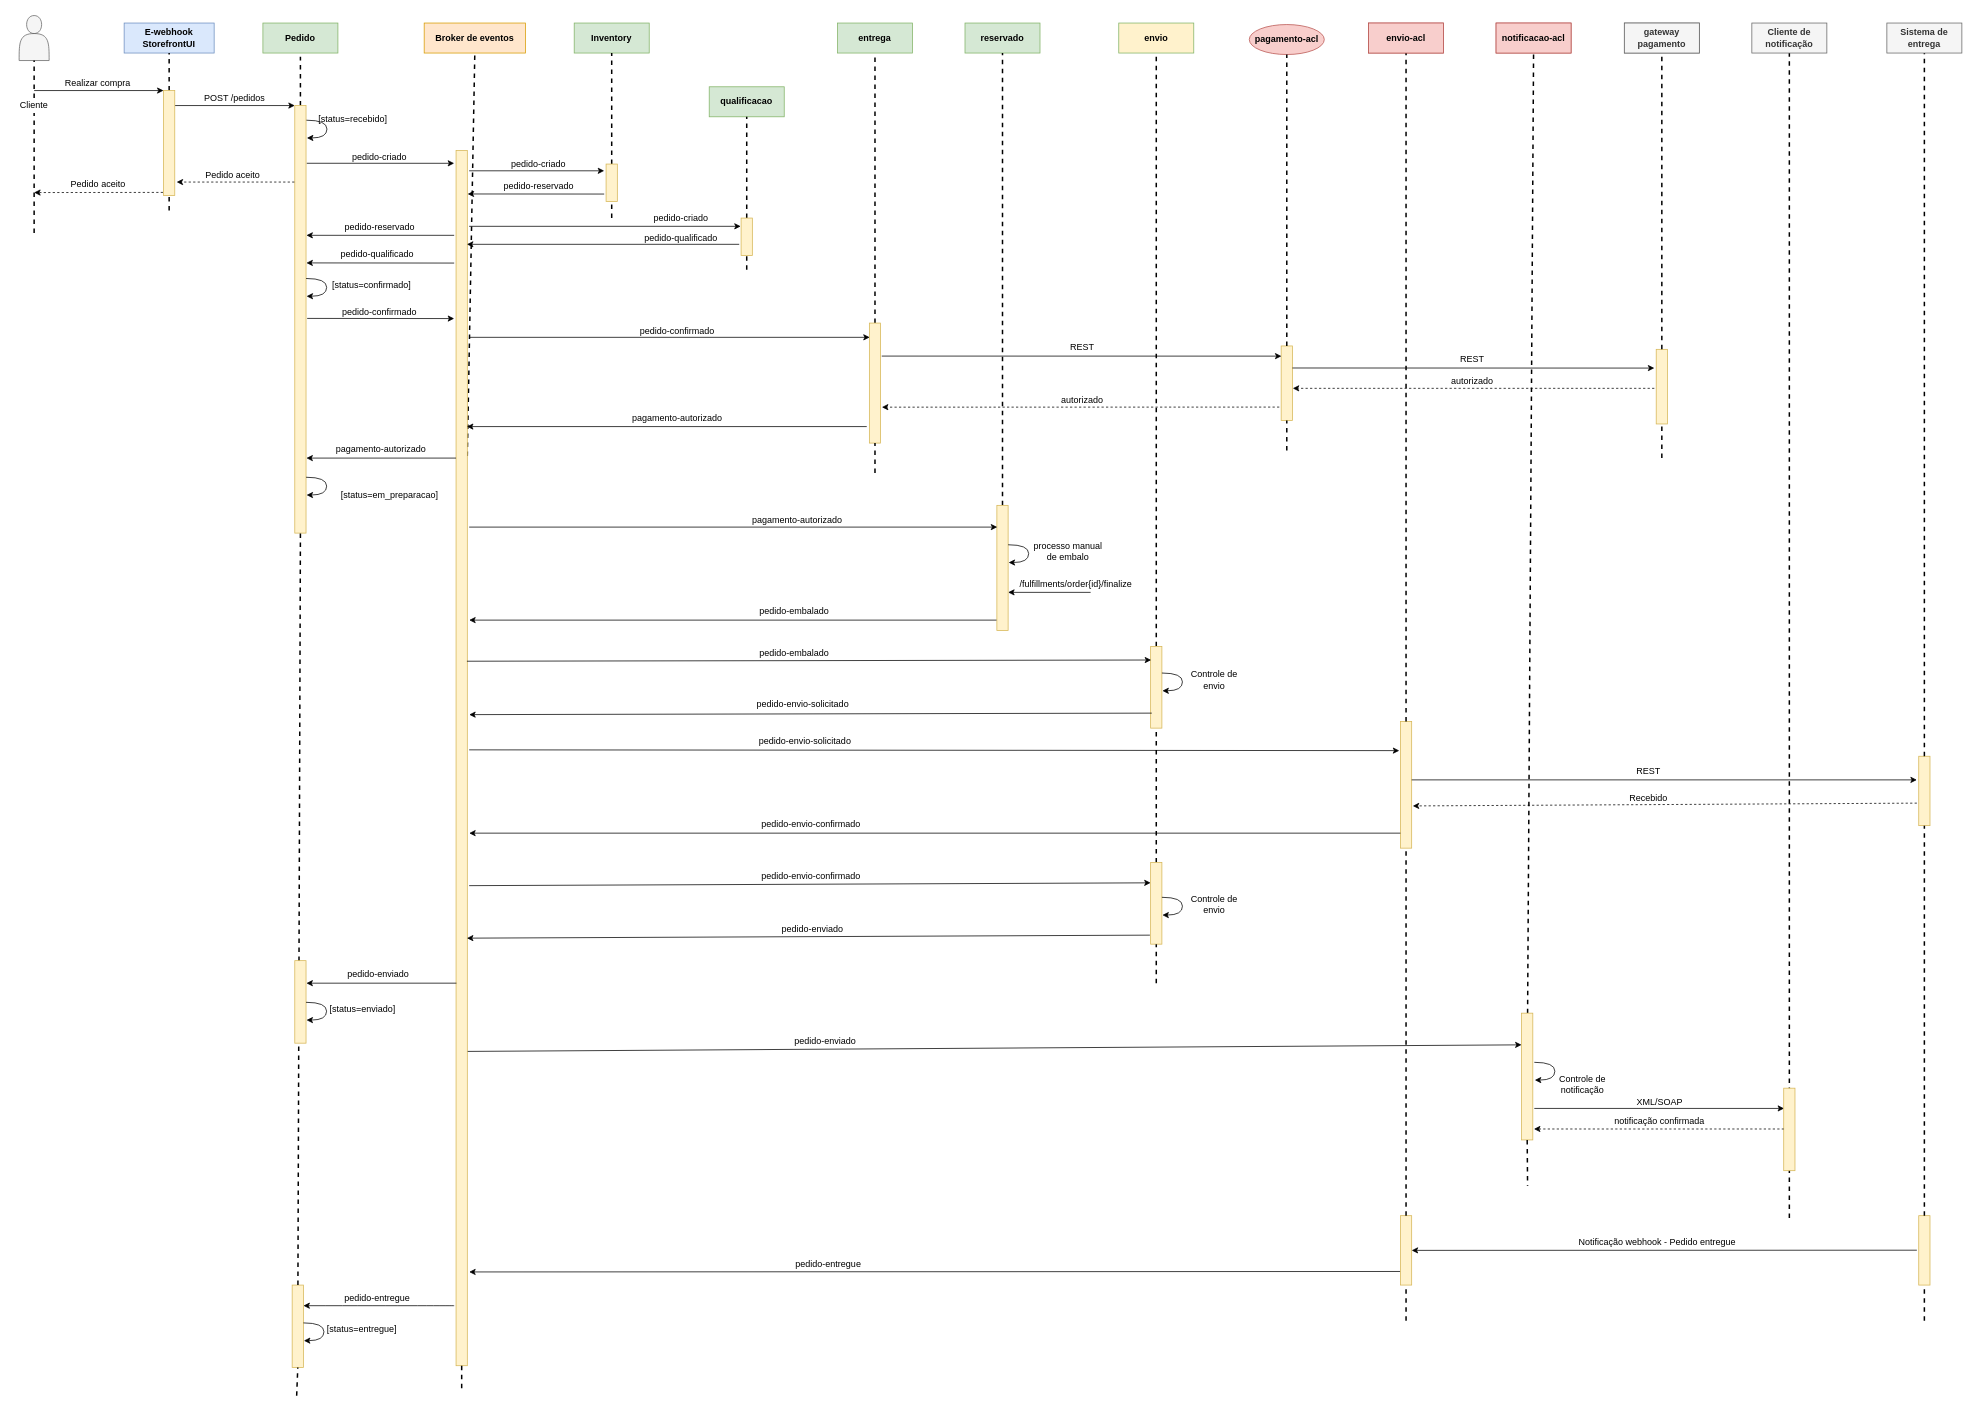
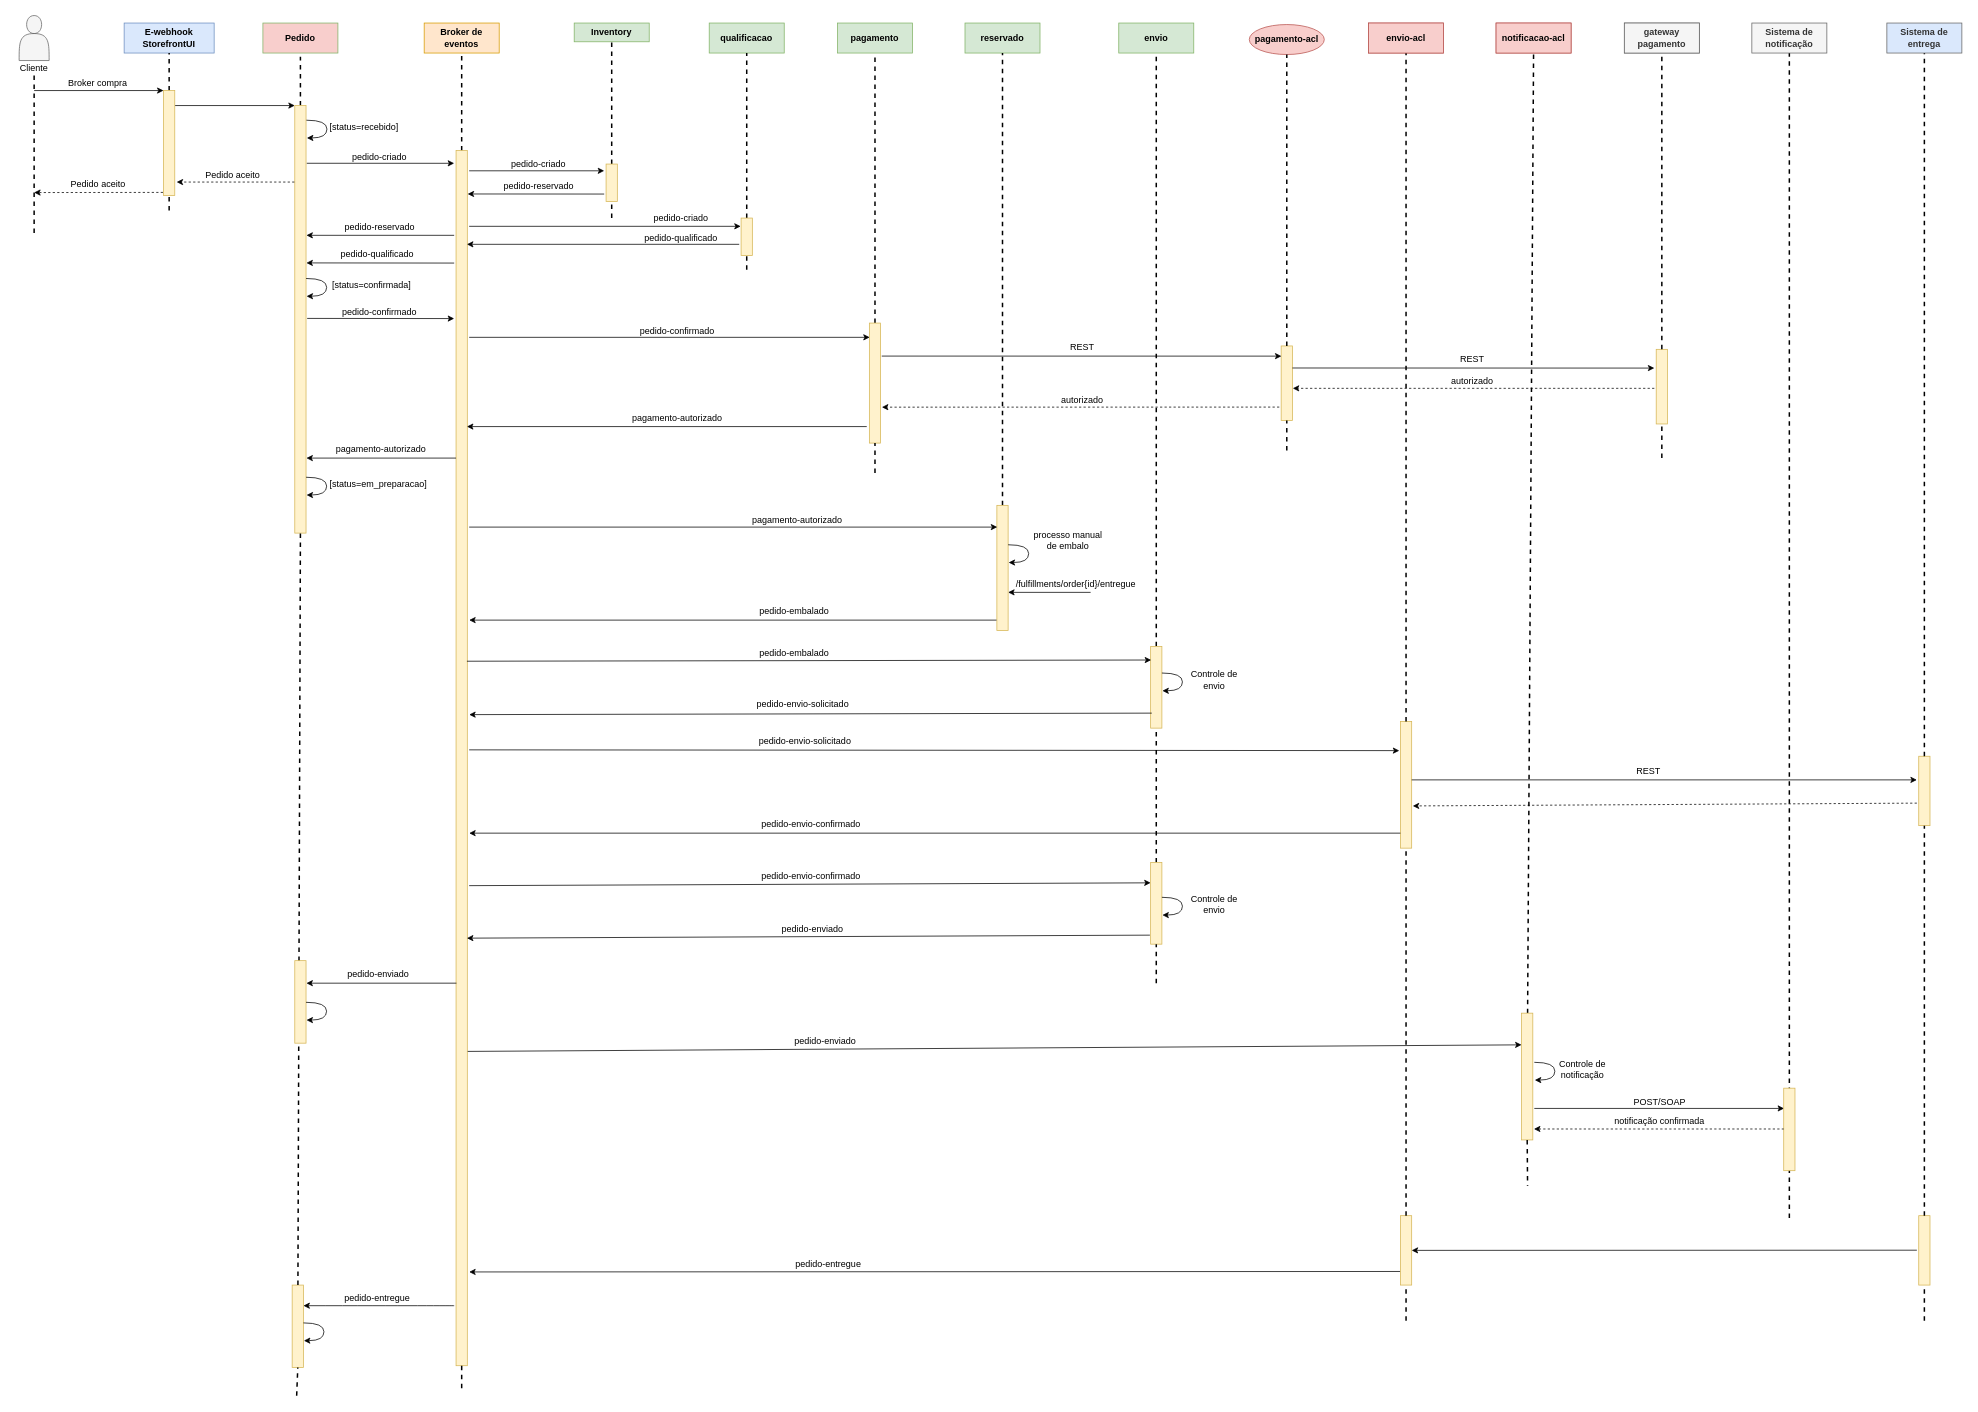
node "Pedido": fillcolor #d5e8d4 -> #f8cecc
node "Broker de eventos": size 101x30 -> 75x30
node "Inventory": size 75x30 -> 75x19
node "entrega": label "entrega" -> "pagamento"
node "envio": fillcolor #fff2cc -> #d5e8d4
node "Cliente de notificação": label "Cliente de notificação" -> "Sistema de notificação"
node "Sistema de entrega": fillcolor #f5f5f5 -> #dae8fc
node "Realizar compra": label "Realizar compra" -> "Broker compra"
node "POST /pedidos": removed
node "qualificacao": moved (747, 102) -> (747, 38)
node "Cliente": moved (34, 105) -> (34, 68)
node "[status=recebido]": moved (353, 120) -> (364, 127)
node "[status=confirmado]": label "[status=confirmado]" -> "[status=confirmada]"
node "[status=em_preparacao]": moved (389, 495) -> (378, 484)
node "processo manual de embalo": moved (1068, 552) -> (1068, 540)
node "/fulfillments/order{id}/finalize": label "/fulfillments/order{id}/finalize" -> "/fulfillments/order{id}/entregue"
node "Recebido": removed
node "[status=enviado]": removed
node "Controle de notificação": moved (1582, 1084) -> (1582, 1069)
node "XML/SOAP": label "XML/SOAP" -> "POST/SOAP"
node "Notificação webhook - Pedido entregue": removed
node "[status=entregue]": removed
